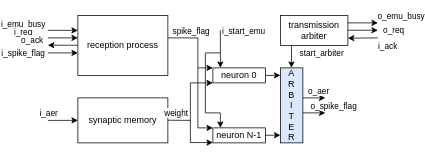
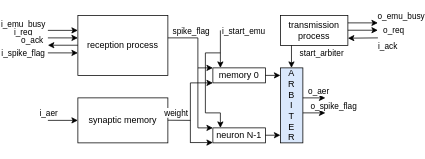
node "transmission arbiter": label "transmission arbiter" -> "transmission process"
node "neuron 0": label "neuron 0" -> "memory 0"
